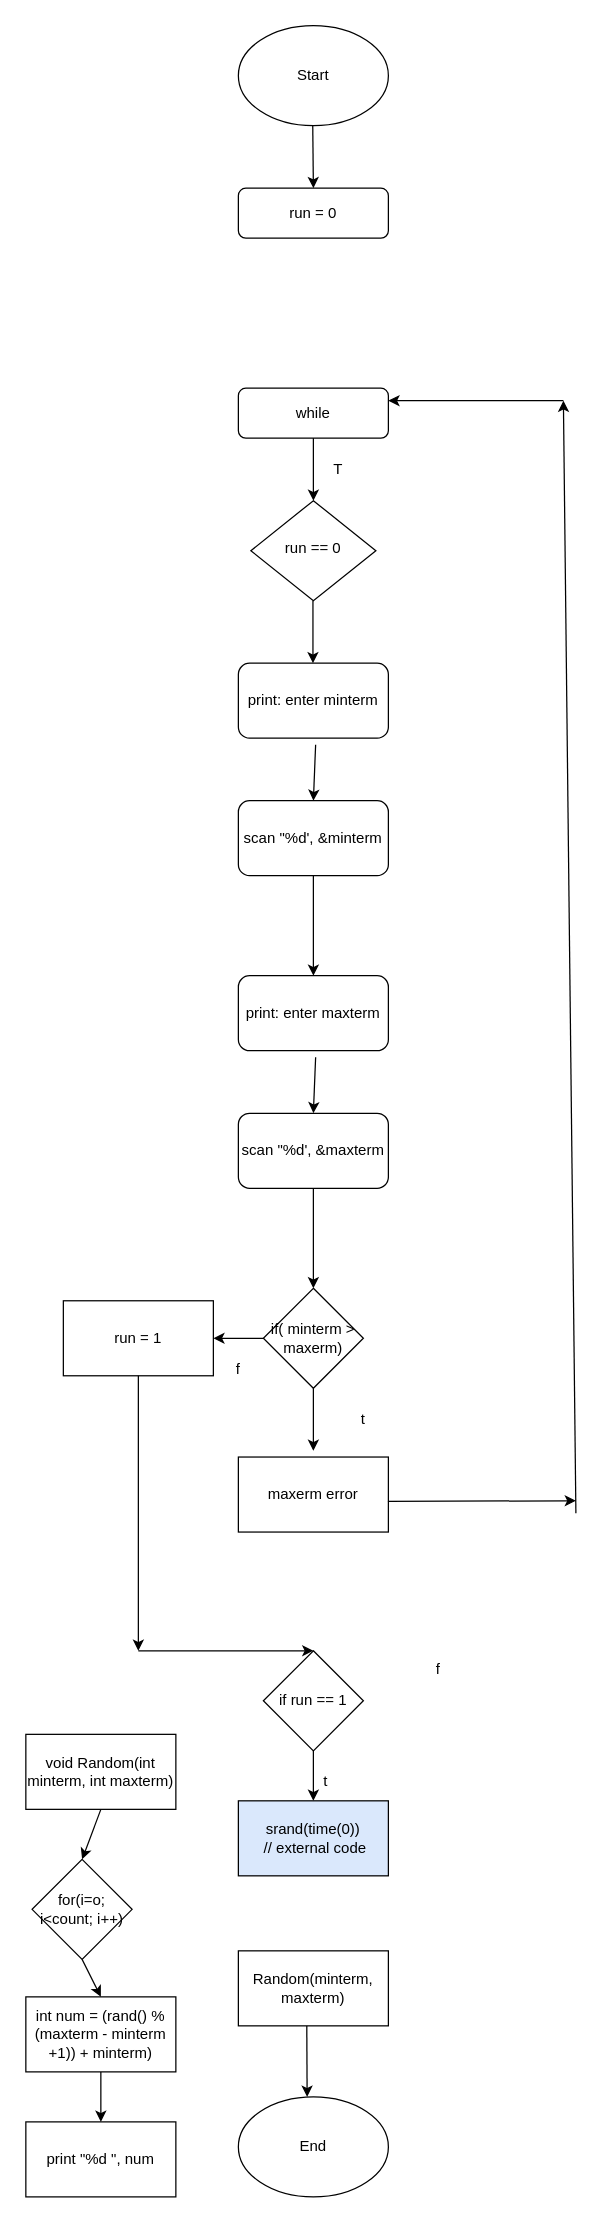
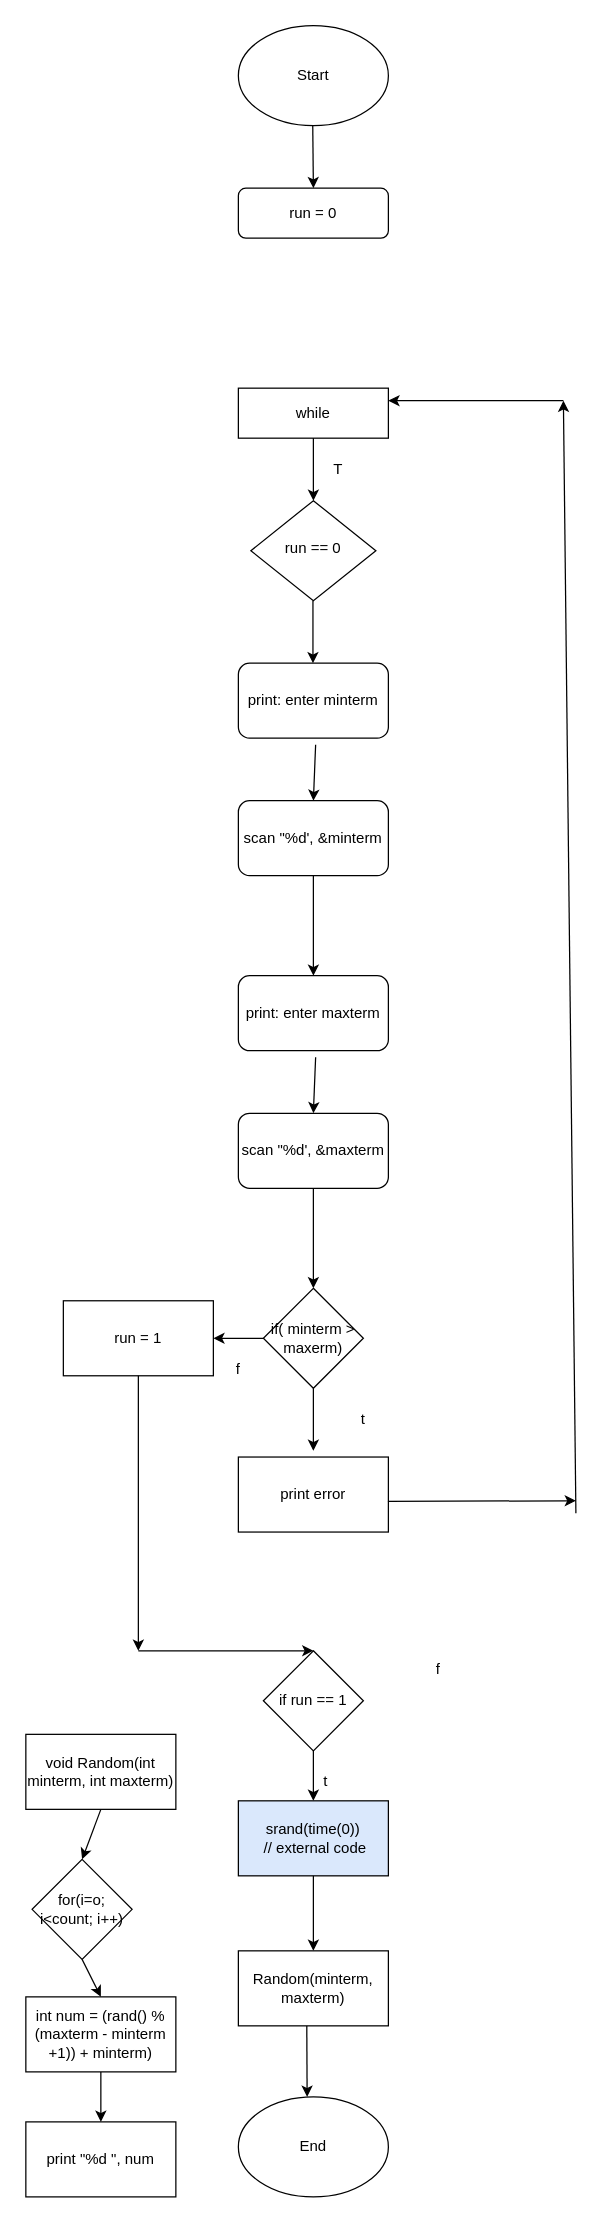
node "while": shape rounded rectangle -> rectangle
node "maxerm error": label "maxerm error" -> "print error"
edge "srand(time(0)) // external code" -> "Random(minterm, maxterm)": added
